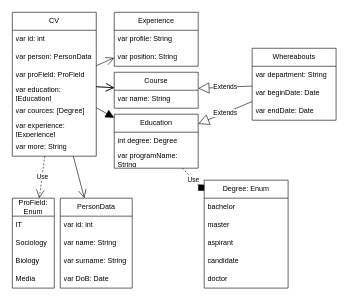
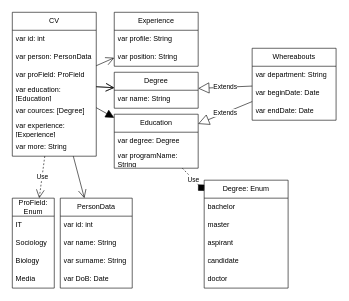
node "Course": label "Course" -> "Degree"
node "int degree: Degree": label "int degree: Degree" -> "var degree: Degree"
